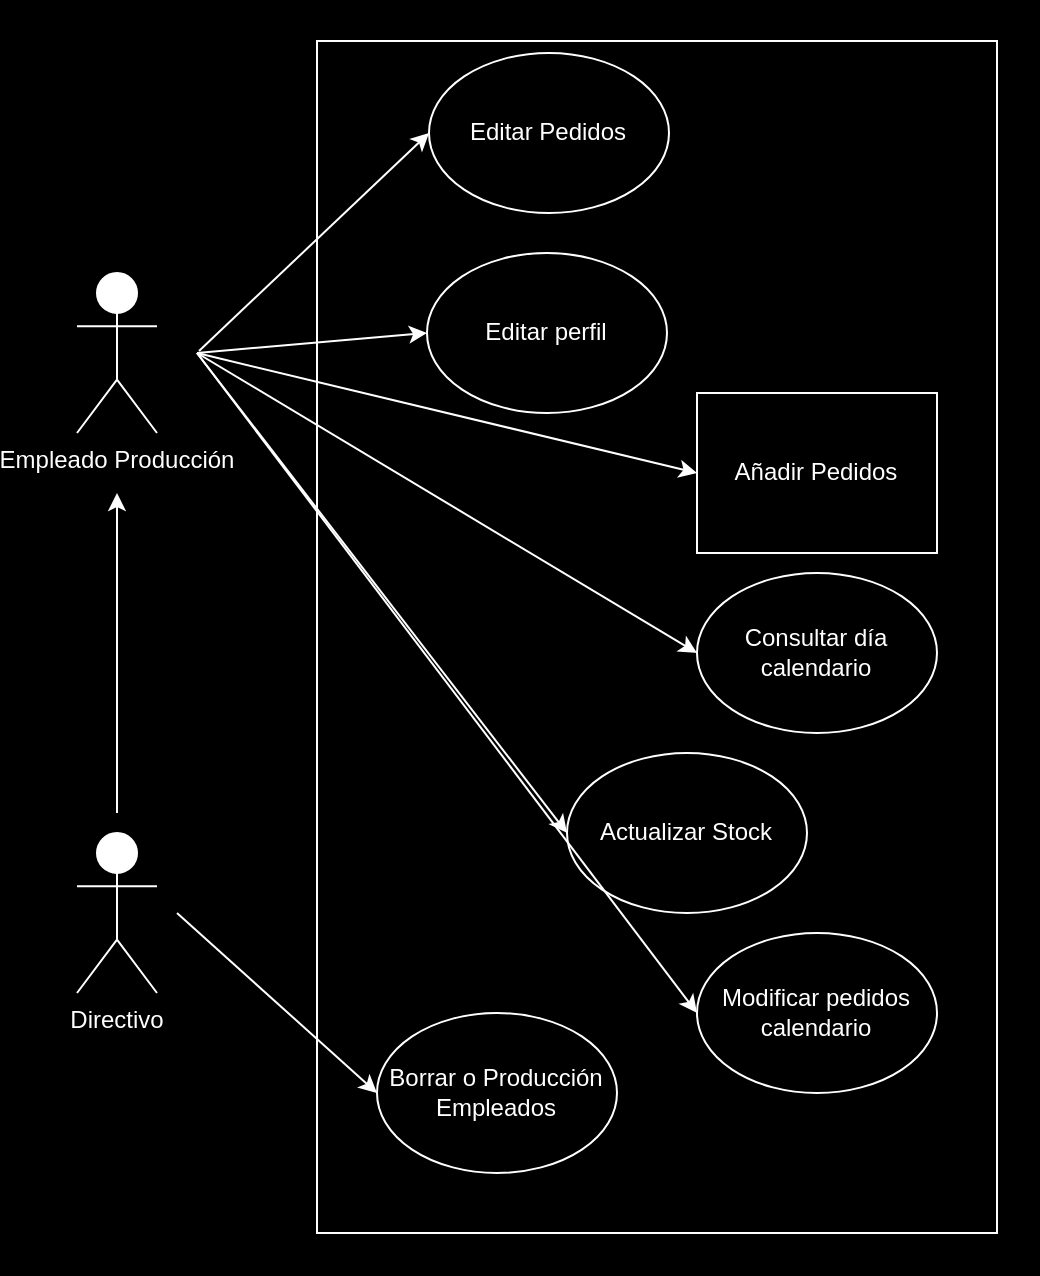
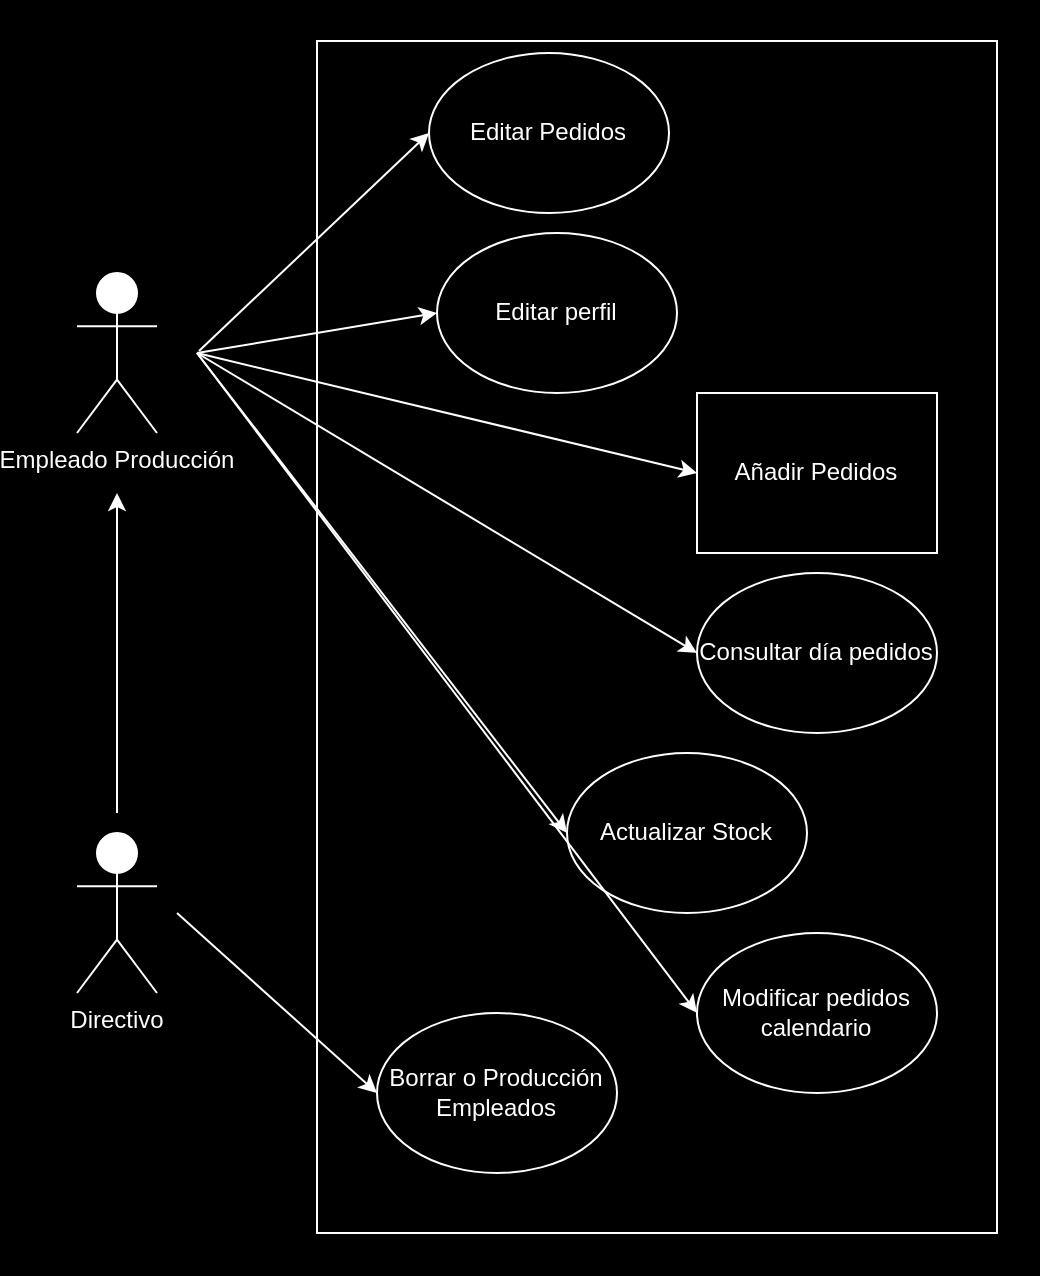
node "Editar perfil": moved (547, 333) -> (557, 313)
node "Consultar día calendario": label "Consultar día calendario" -> "Consultar día pedidos"
